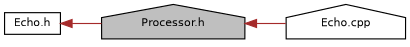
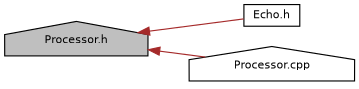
edge "Processor.h" -> "Echo.h": reversed
node "Echo.cpp": label "Echo.cpp" -> "Processor.cpp"
